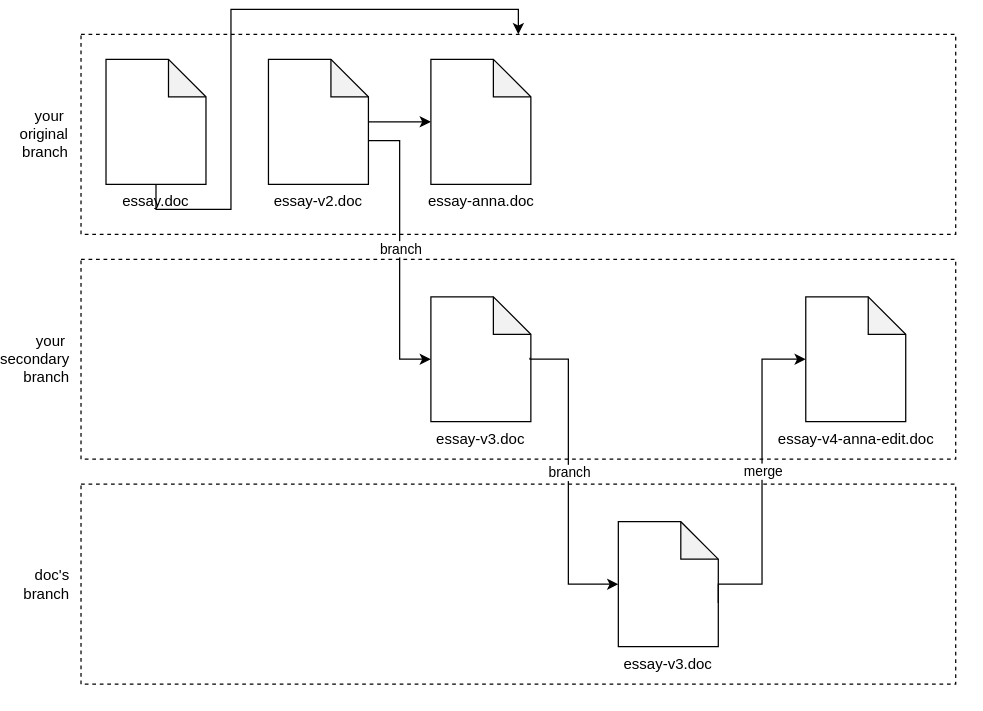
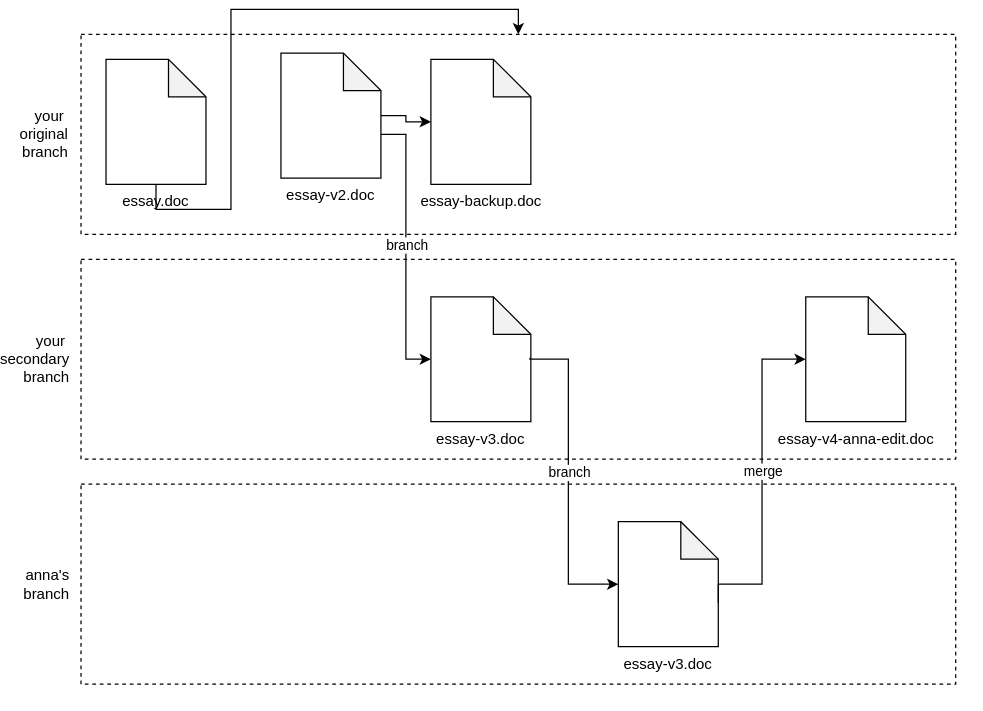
node "essay-v2.doc": moved (318, 122) -> (331, 116)
node "essay-anna.doc": label "essay-anna.doc" -> "essay-backup.doc"
node "doc's branch": label "doc's branch" -> "anna's branch"
